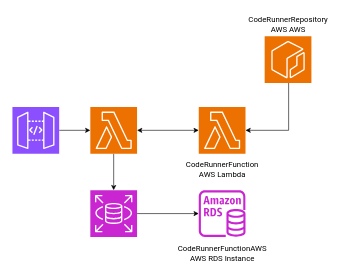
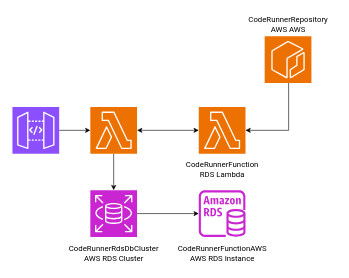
node "CodeRunnerFunctionAWS Lambda": label "CodeRunnerFunctionAWS Lambda" -> "CodeRunnerFunctionRDS Lambda"
node "CodeRunnerRdsDbClusterAWS RDS Cluster": added
